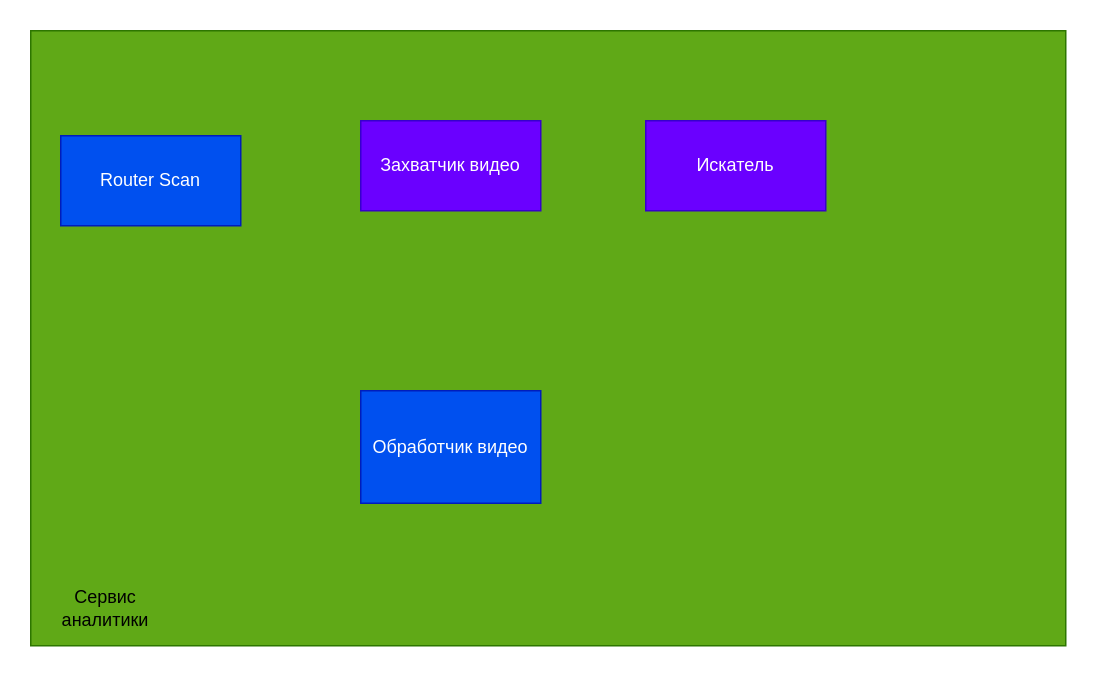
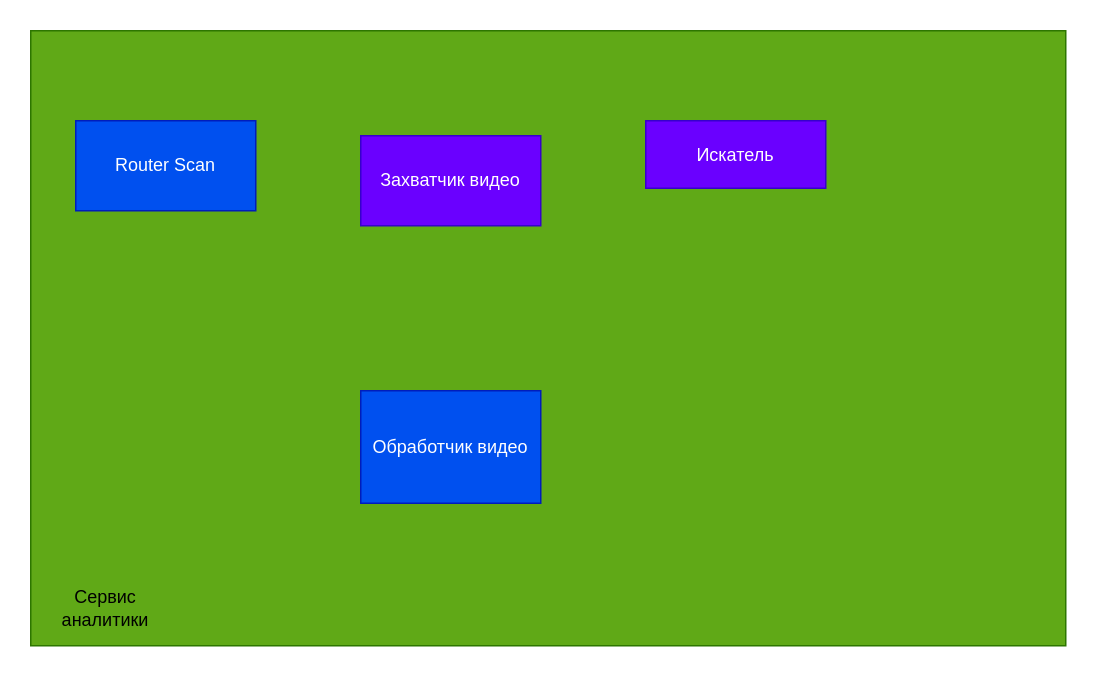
node "Захватчик видео": moved (451, 166) -> (451, 181)
node "Искатель": size 180x90 -> 180x68
node "Router Scan": moved (151, 181) -> (166, 166)
